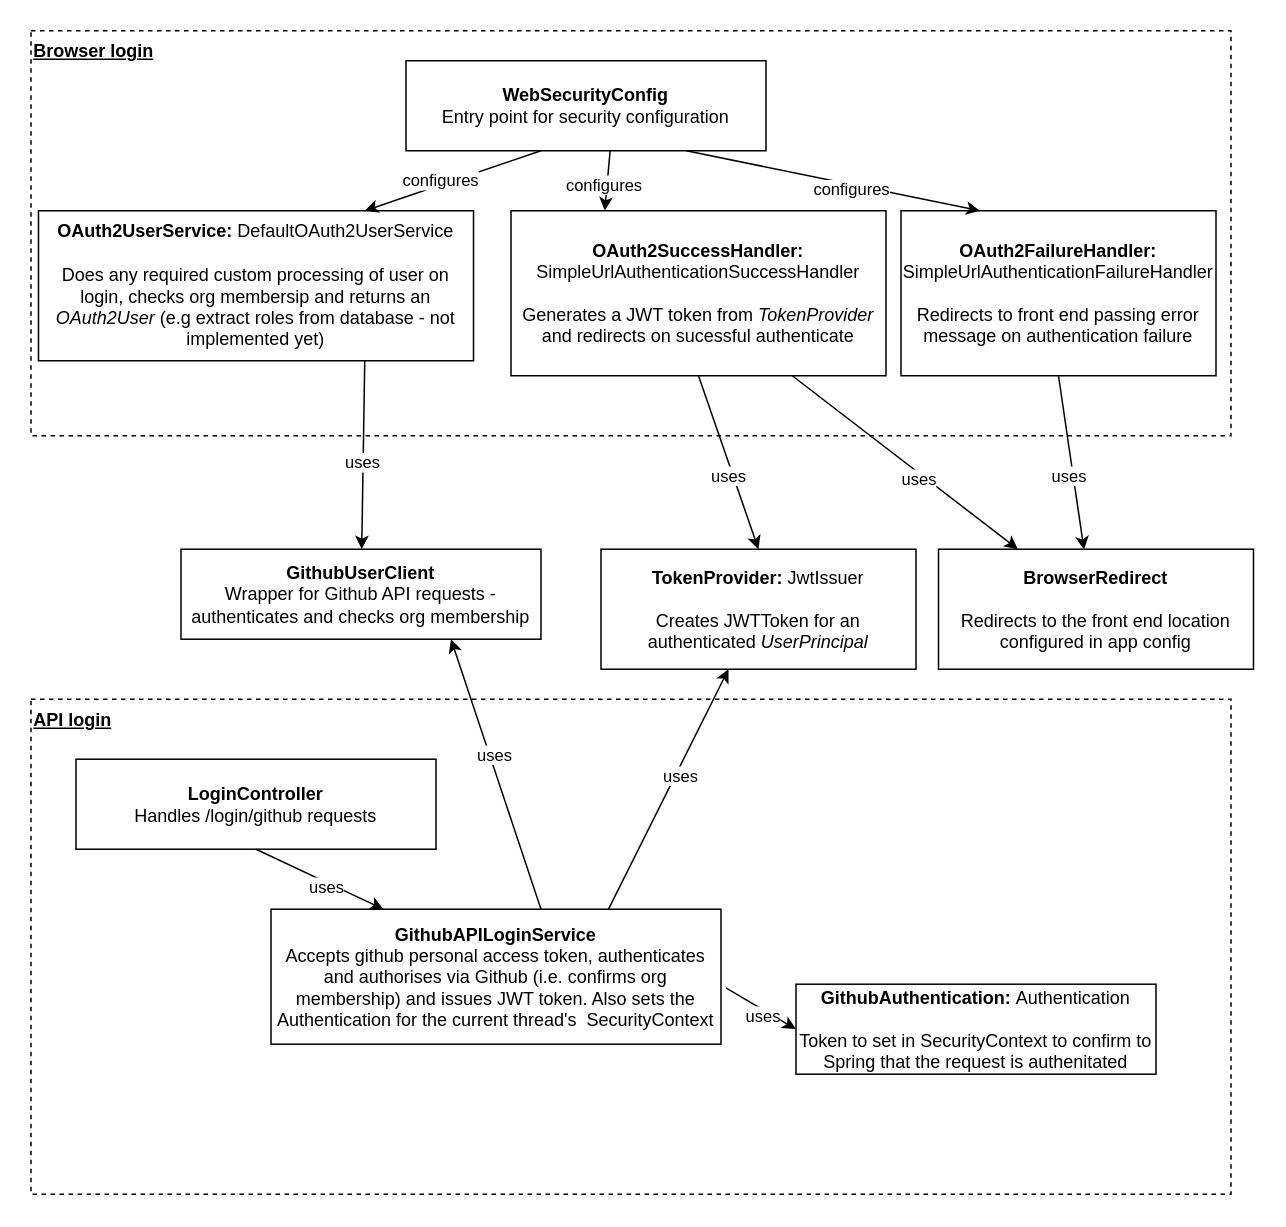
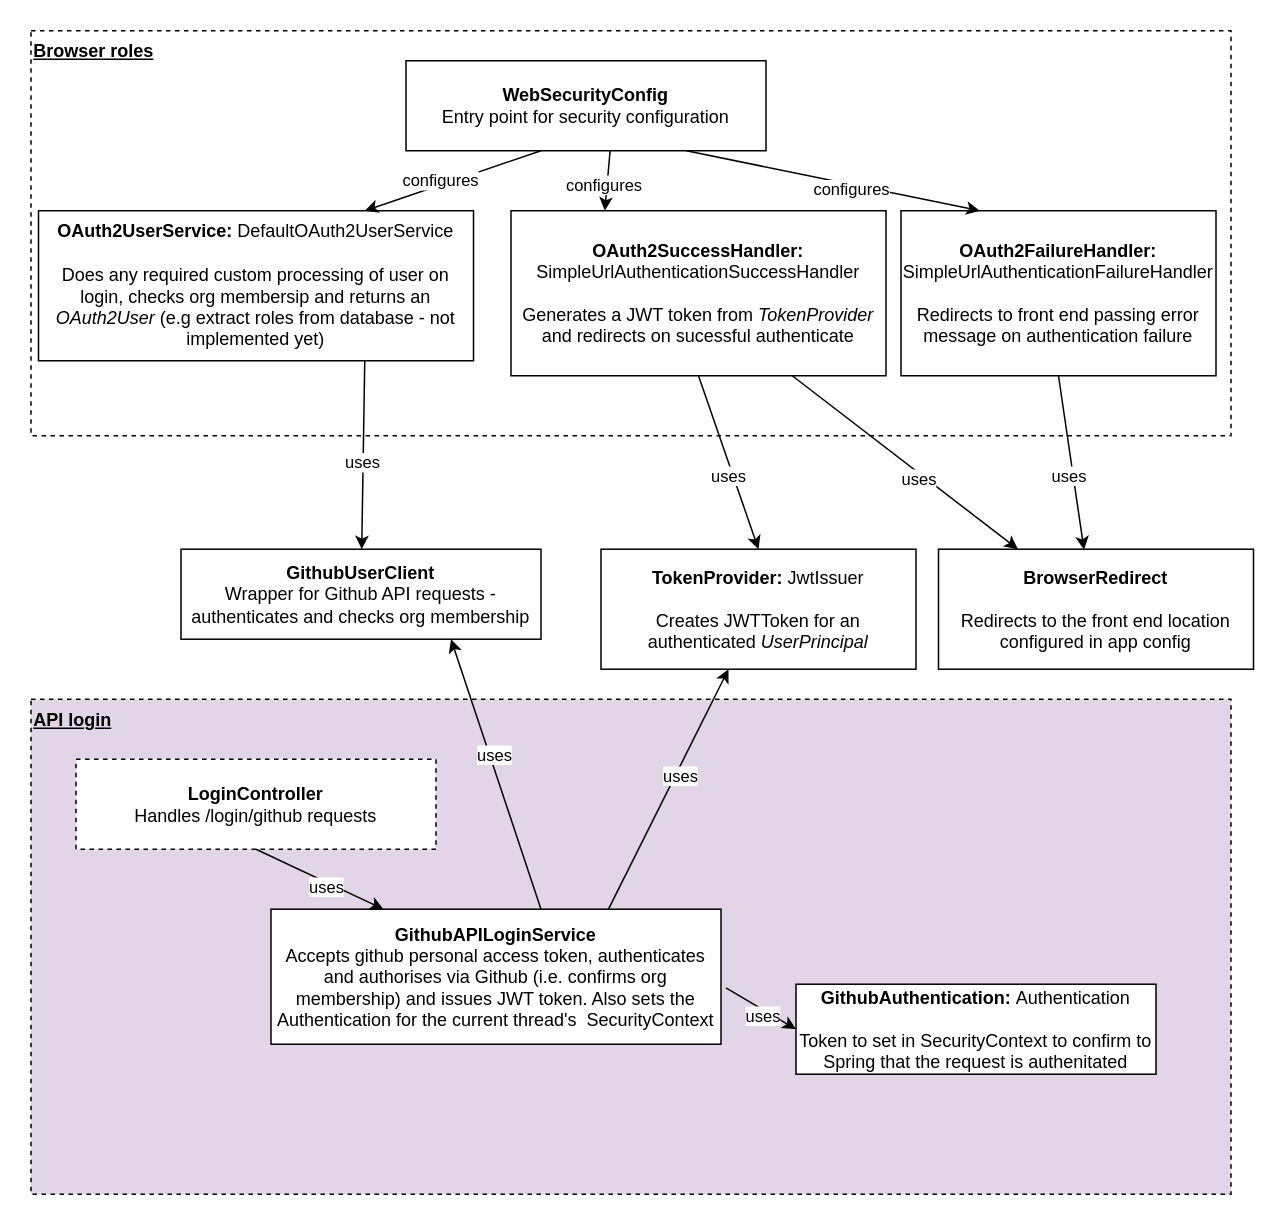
node "Browser login": label "Browser login" -> "Browser roles"
node "API login": fillcolor #ffffff -> #e1d5e7
node "LoginController Handles /login/github requests": style solid -> dashed
